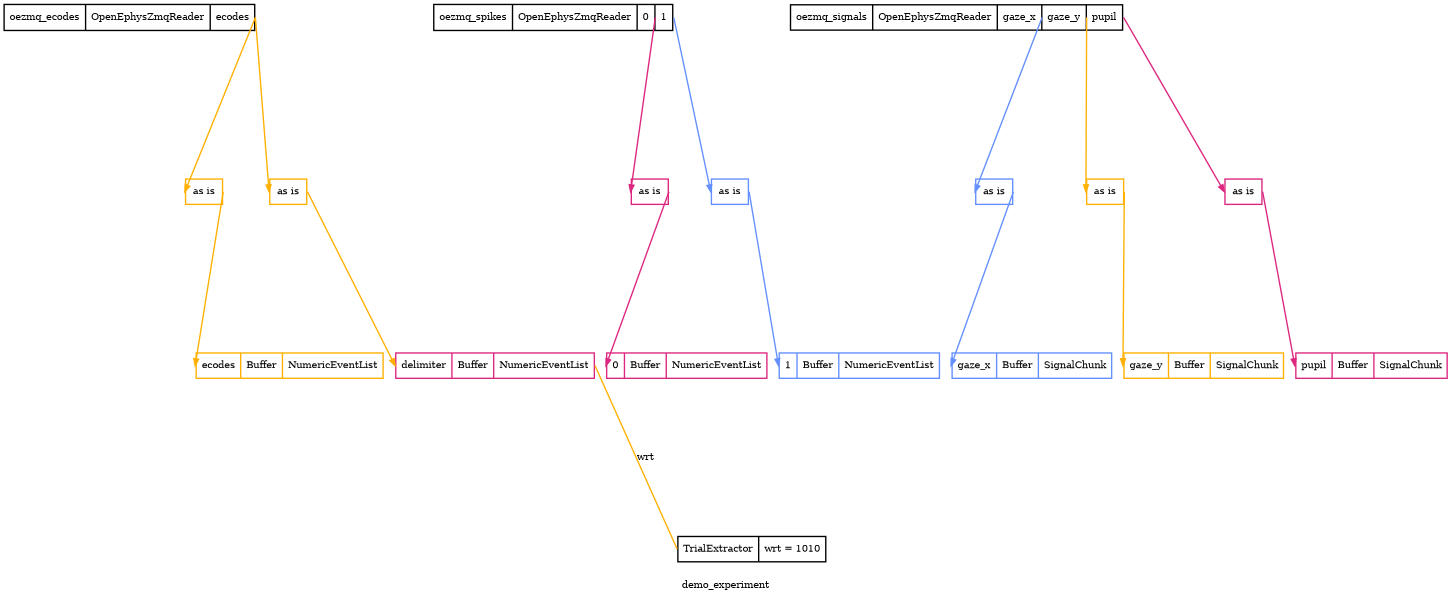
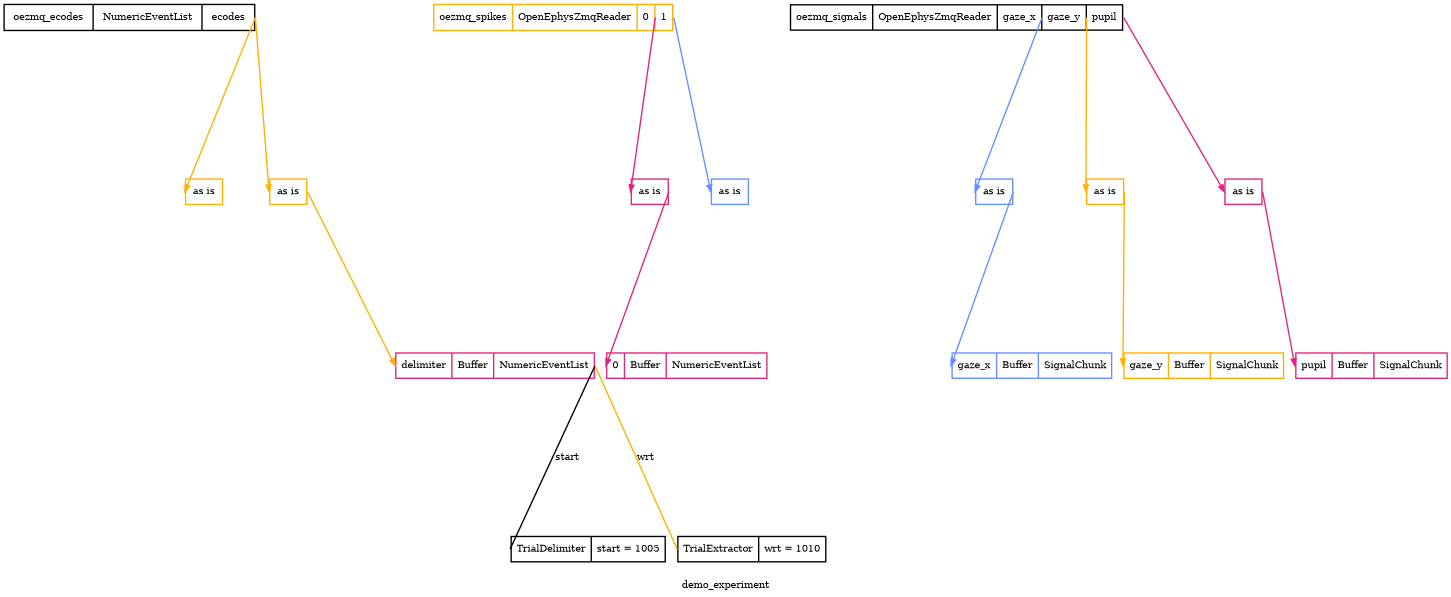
node "oezmq_ecodes": text "OpenEphysZmqReader" -> "NumericEventList"
node "oezmq_spikes": color black -> #ffb000
node "ecodes": removed
node "1": removed
node "TrialDelimiter": added
